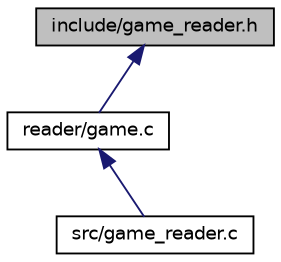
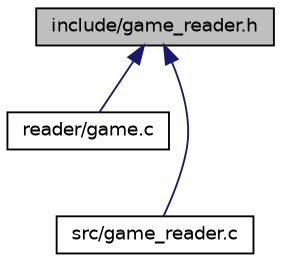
edge "src/game_reader.c" -> "reader/game.c": now "src/game_reader.c" -> "include/game_reader.h"
